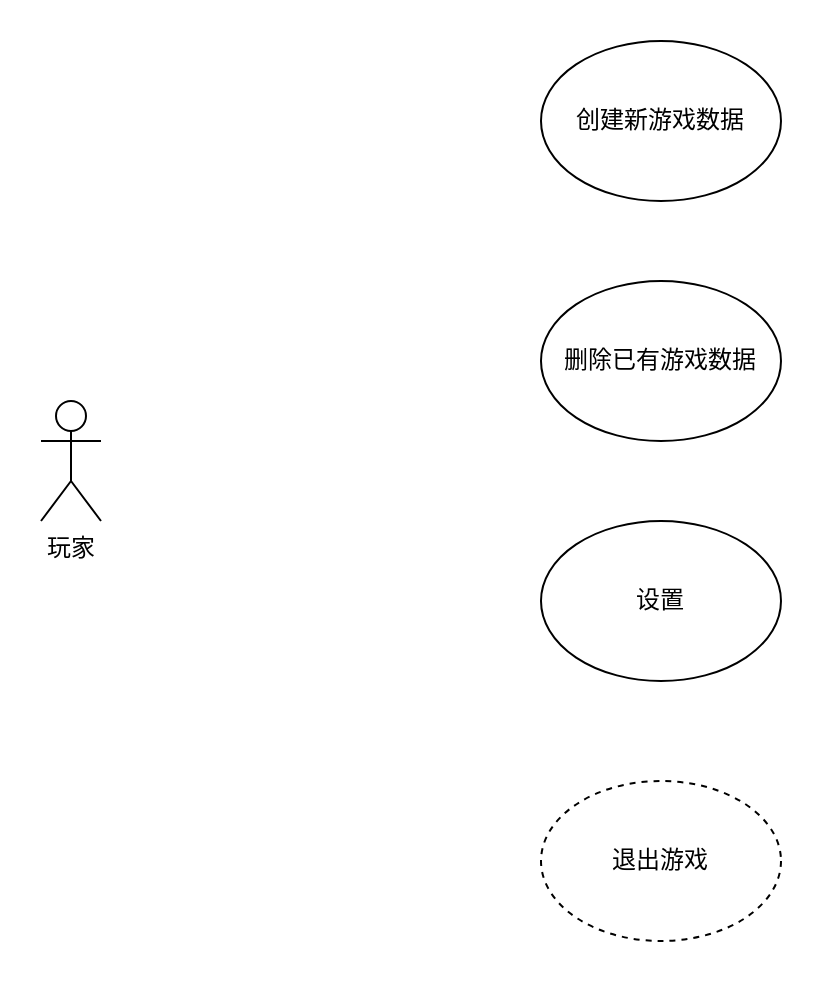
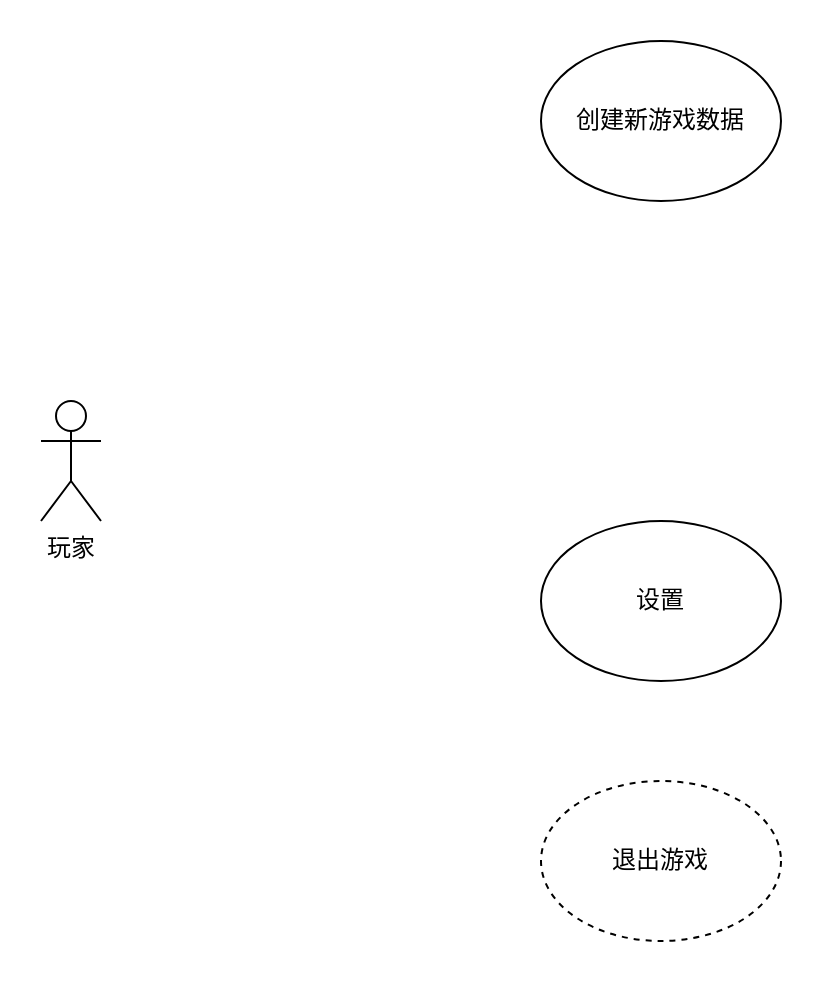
node "删除已有游戏数据": removed
